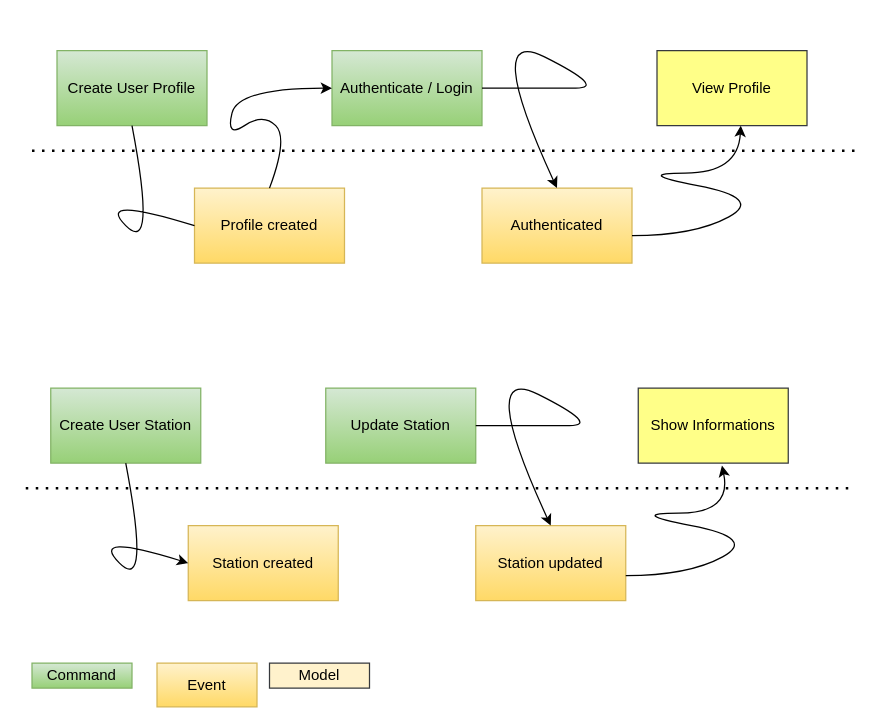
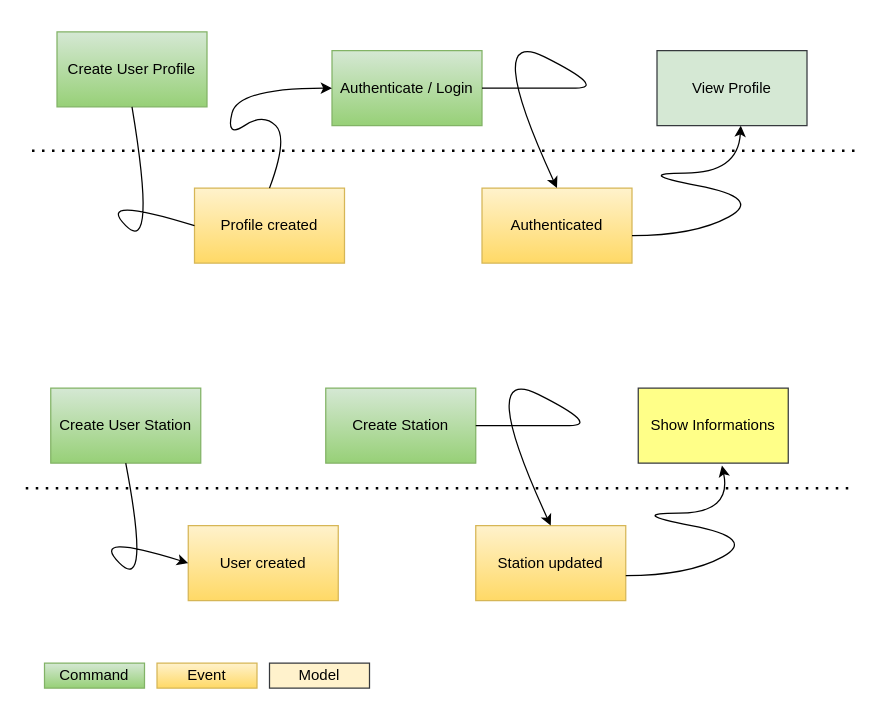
node "Create User Profile": moved (132, 88) -> (132, 69)
node "View Profile": fillcolor #ffff88 -> #d5e8d4
node "Update Station": label "Update Station" -> "Create Station"
node "Station created": label "Station created" -> "User created"
node "Command": moved (82, 676) -> (94, 676)
node "Event": size 100x44 -> 100x25
